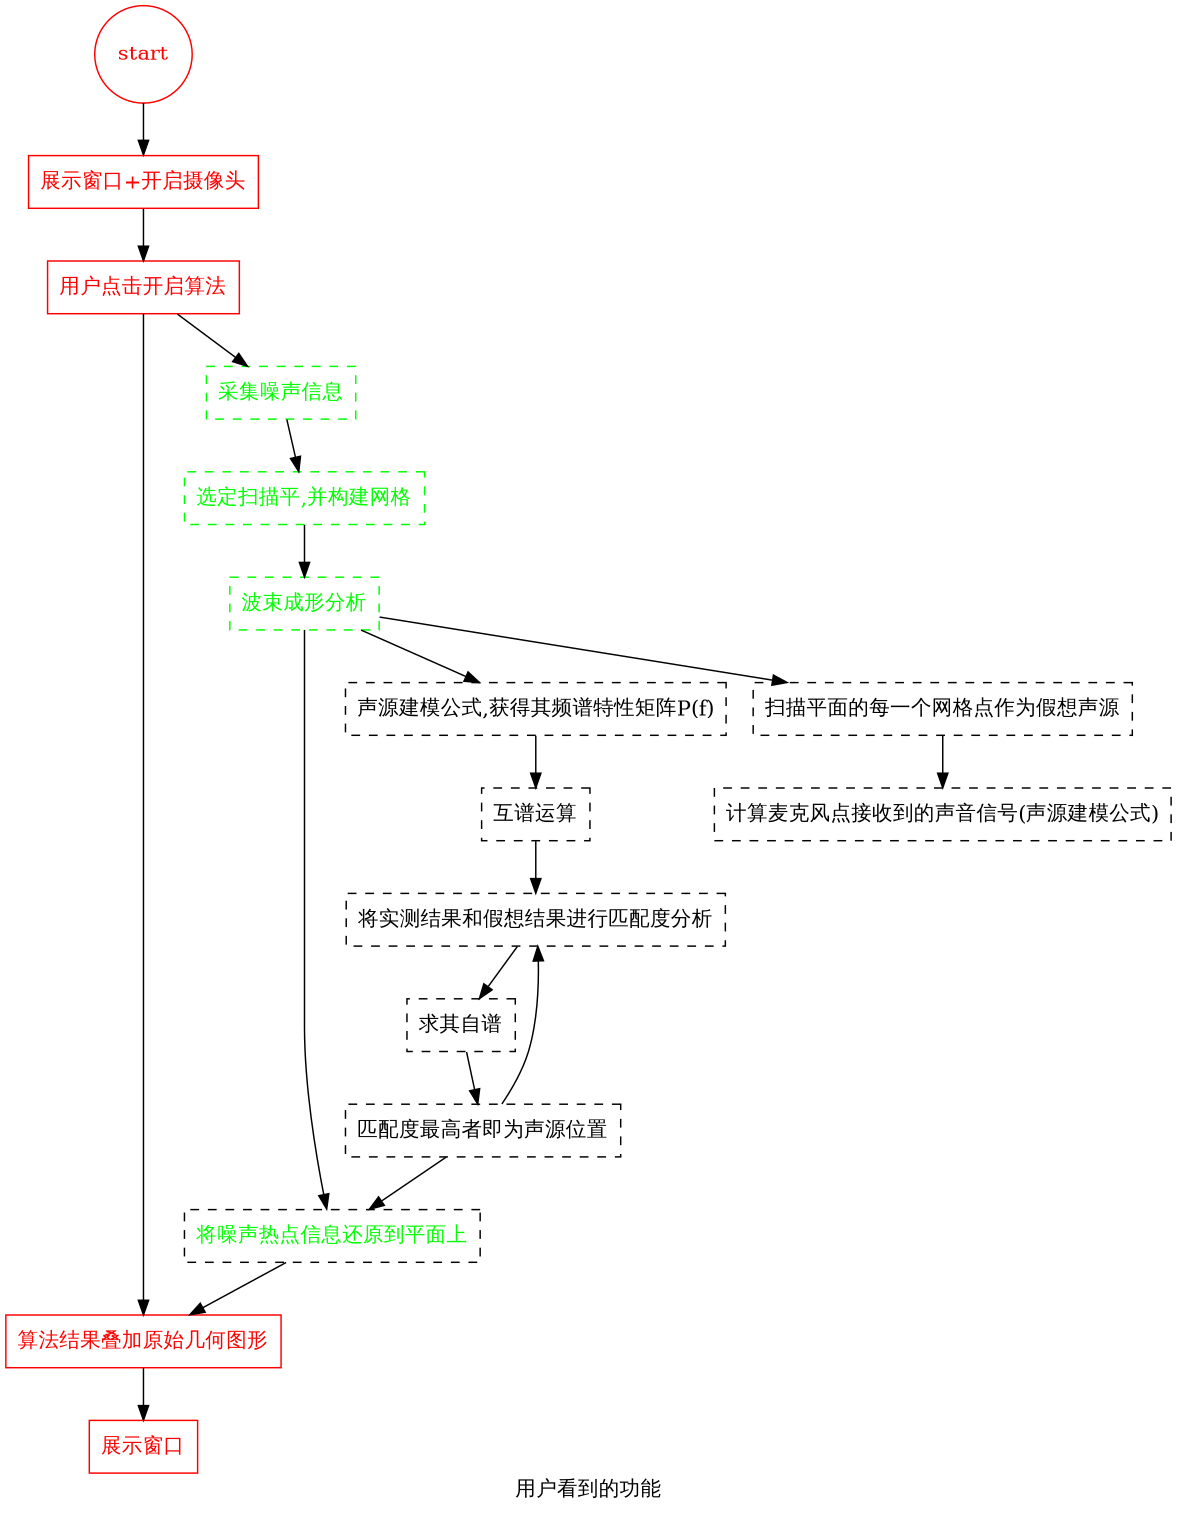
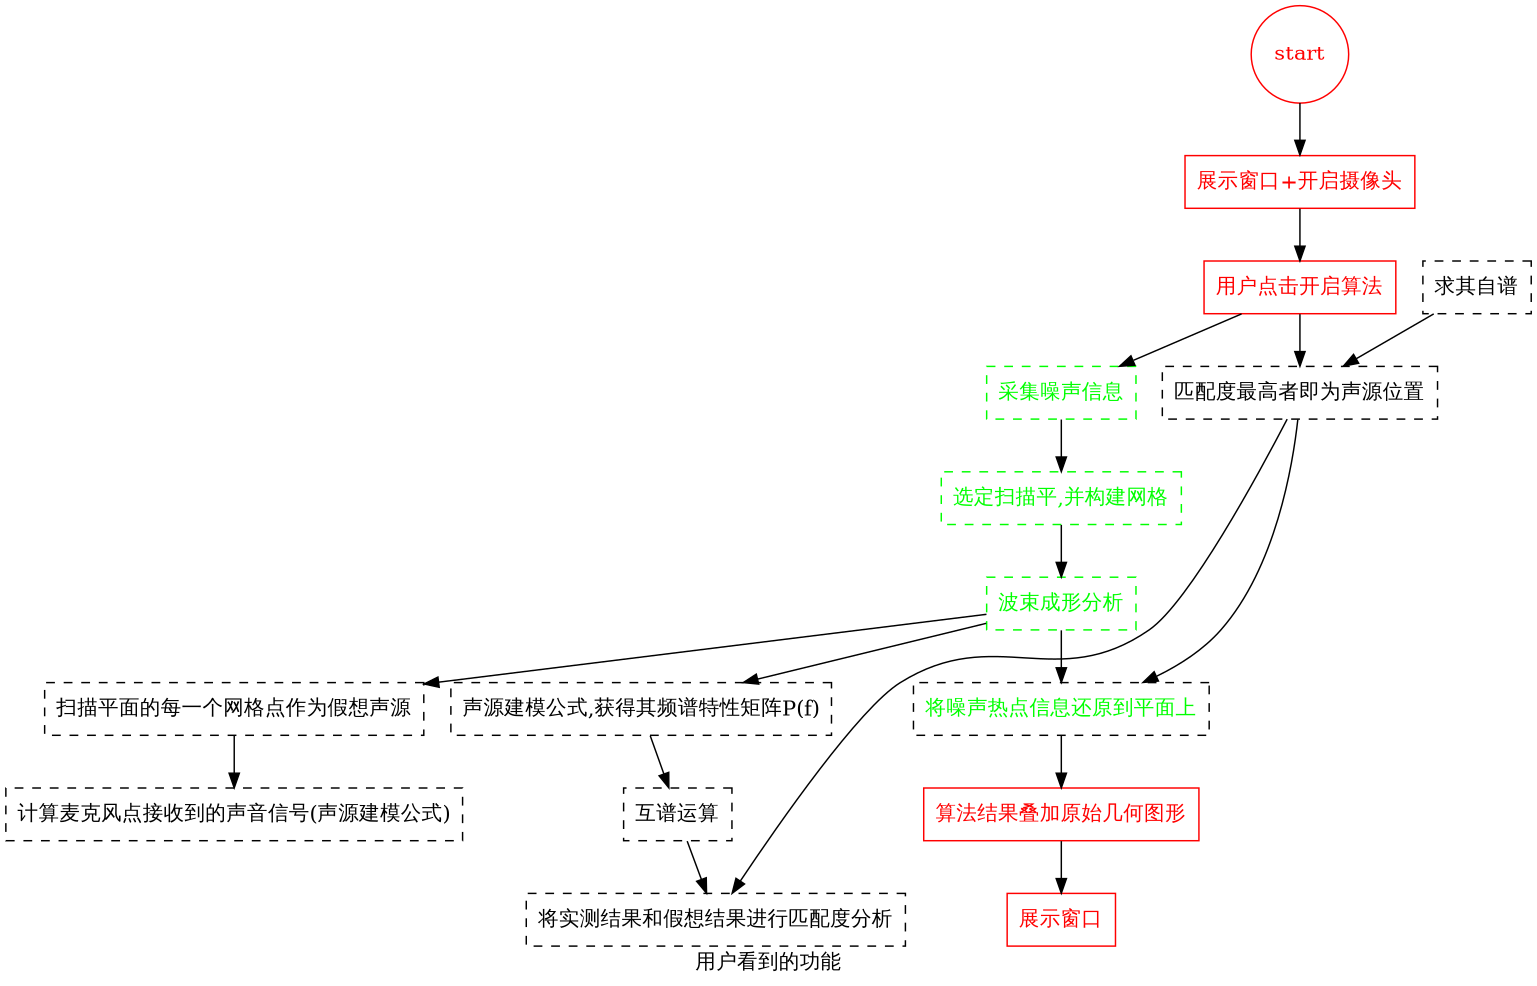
edge "用户点击开启算法" -> "算法结果叠加原始几何图形": now "用户点击开启算法" -> "匹配度最高者即为声源位置"
edge "将实测结果和假想结果进行匹配度分析" -> "求其自谱": removed
